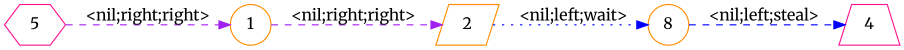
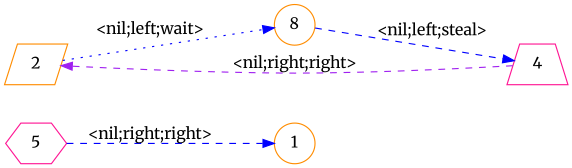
edge "5" -> "1": color purple -> blue
edge "1" -> "2": now "4" -> "2"
